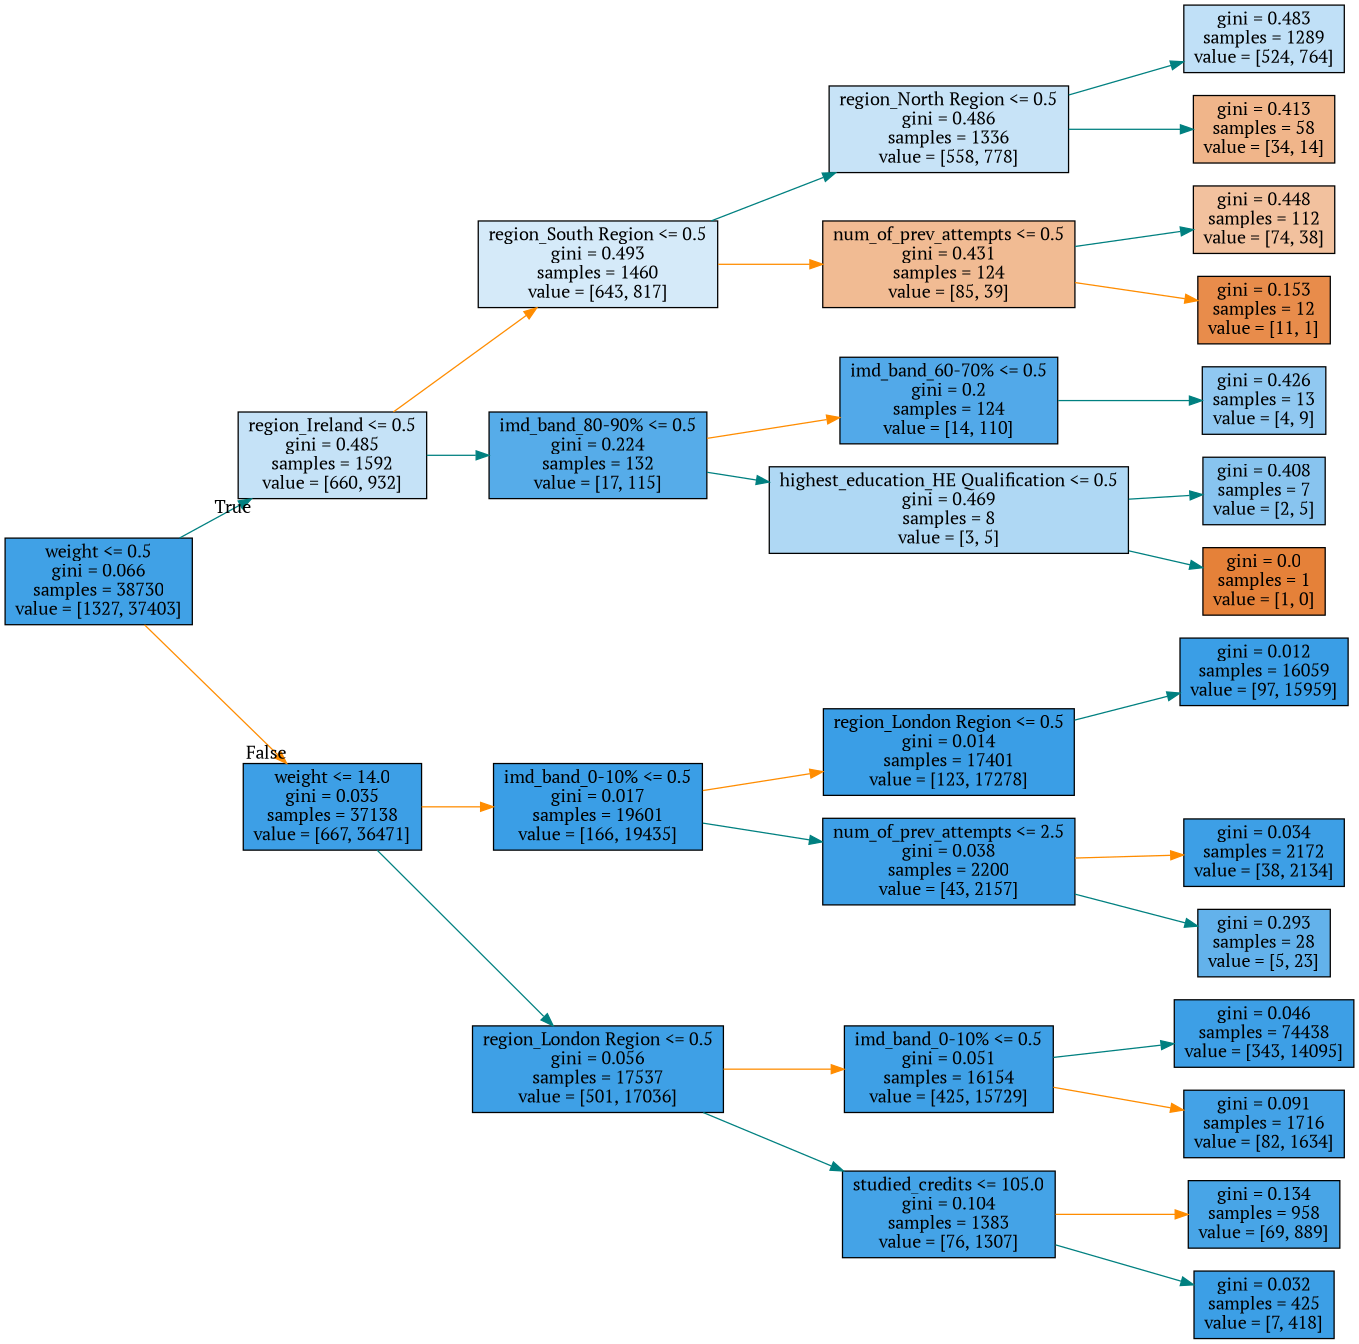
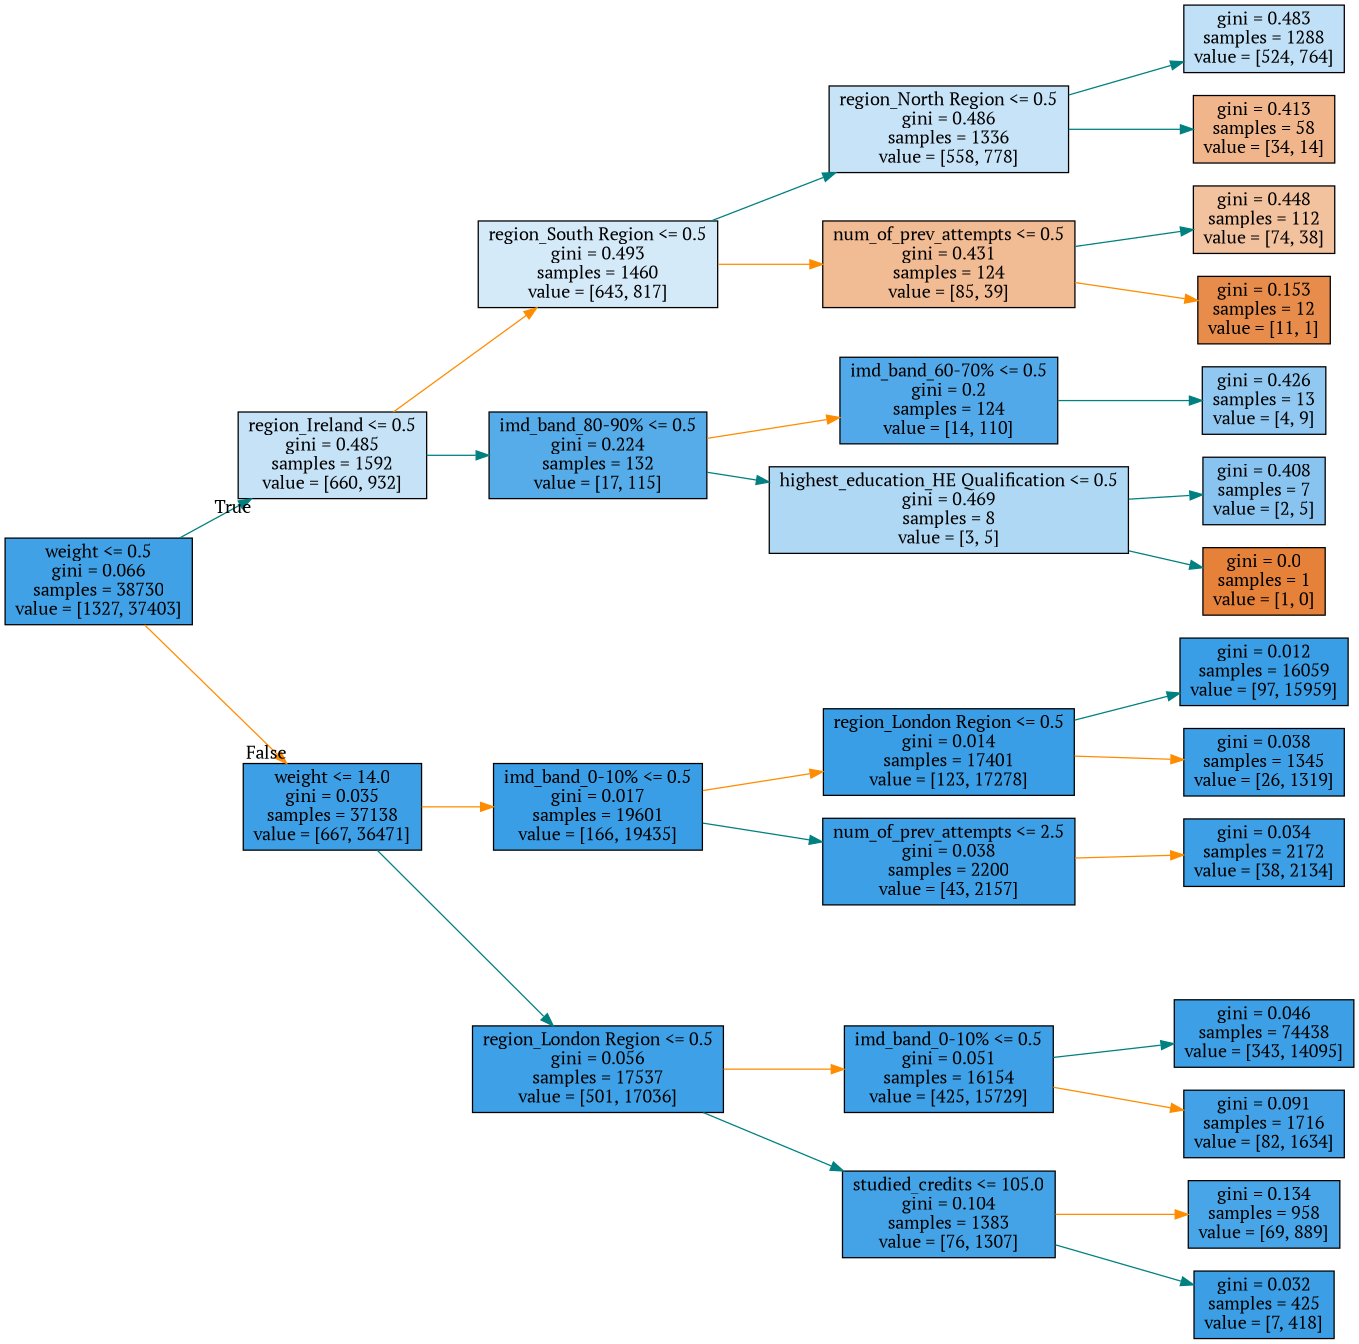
node "gini = 0.483 samples = 1289 value = [524, 764]": label "gini = 0.483 samples = 1289 value = [524, 764]" -> "gini = 0.483 samples = 1288 value = [524, 764]"
node "gini = 0.038 samples = 1345 value = [26, 1319]": added
node "gini = 0.293 samples = 28 value = [5, 23]": removed
